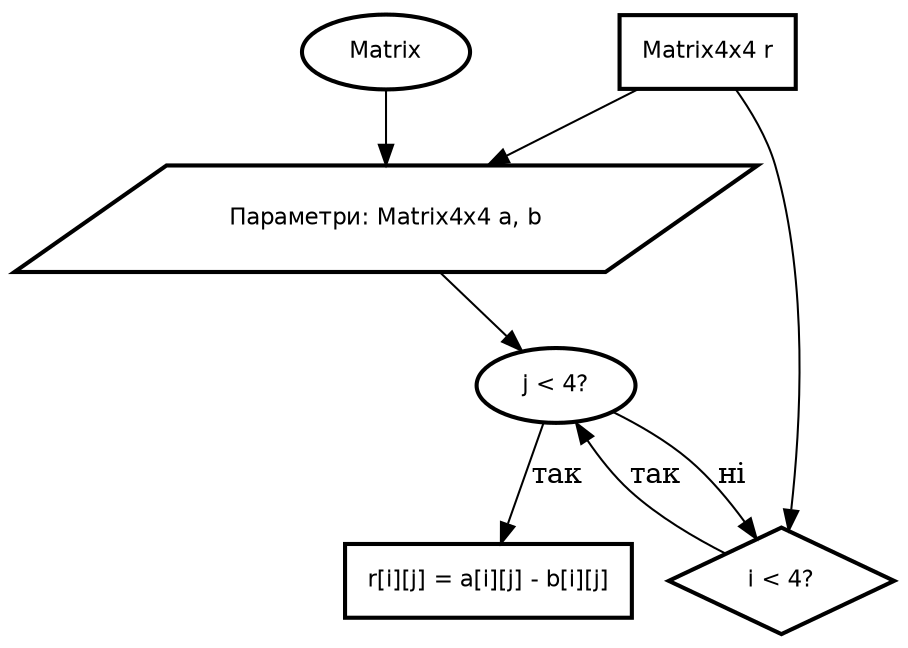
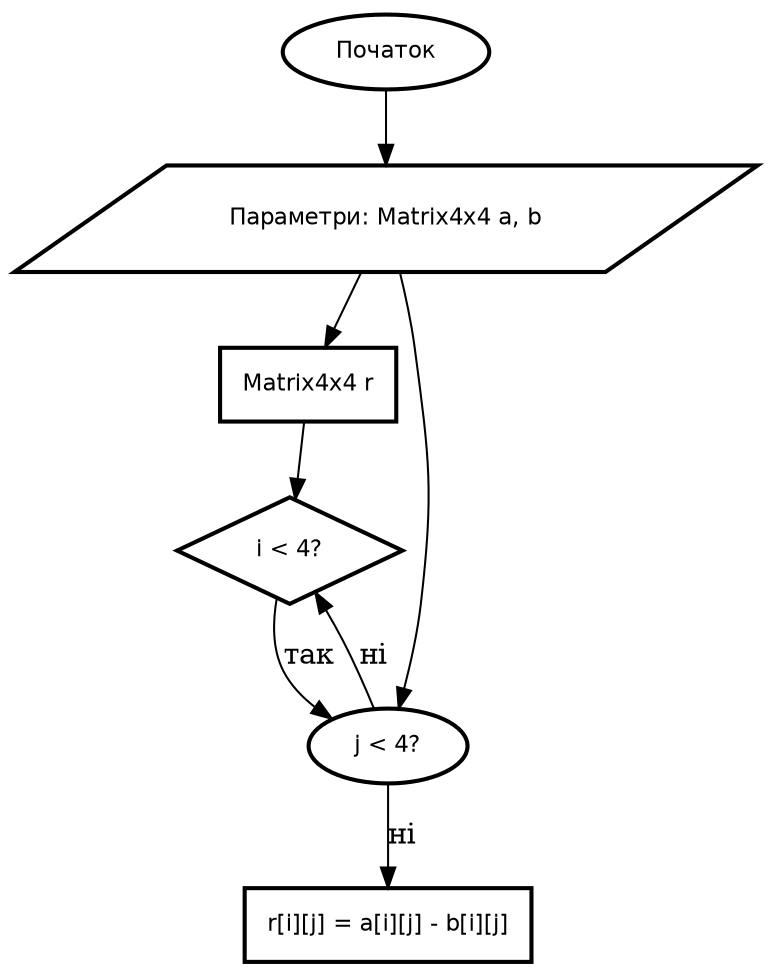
node "Matrix": label "Matrix" -> "Початок"
edge "Matrix4x4 r" -> "Параметри: Matrix4x4 a, b": reversed
edge "j < 4?" -> "r[i][j] = a[i][j] - b[i][j]": label "так" -> "ні"
